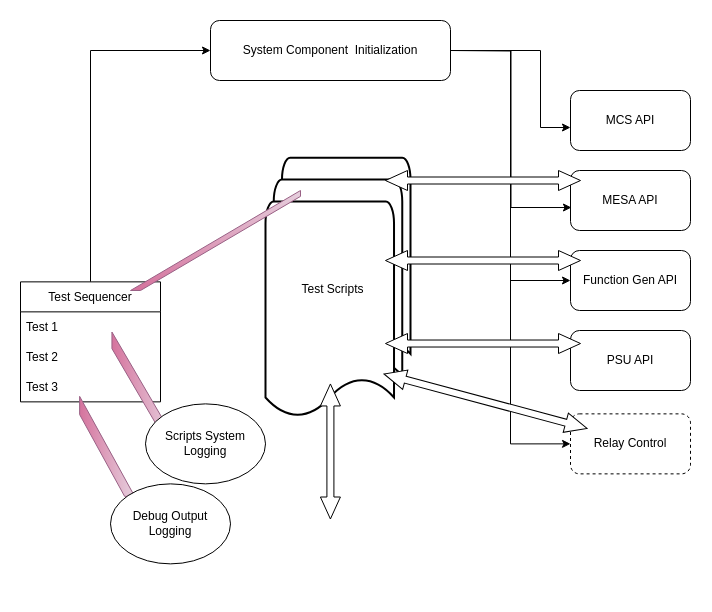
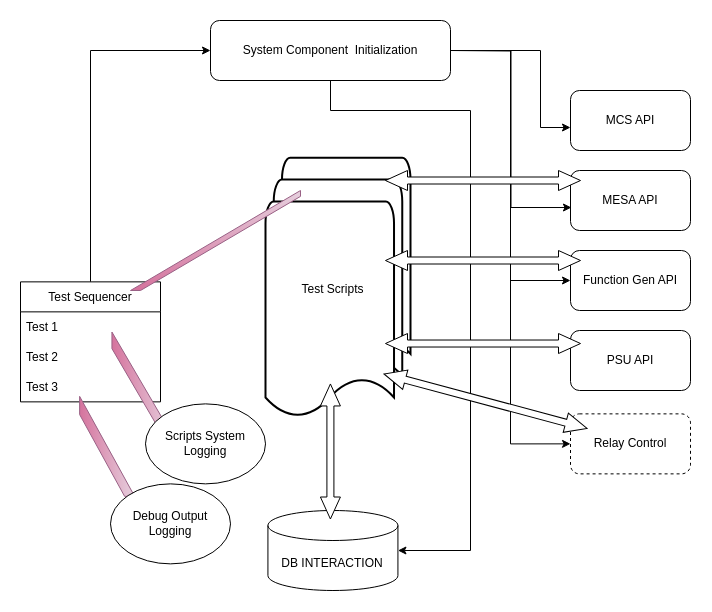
edge "System Component Initialization" -> "DB INTERACTION": added
node "DB INTERACTION": added
